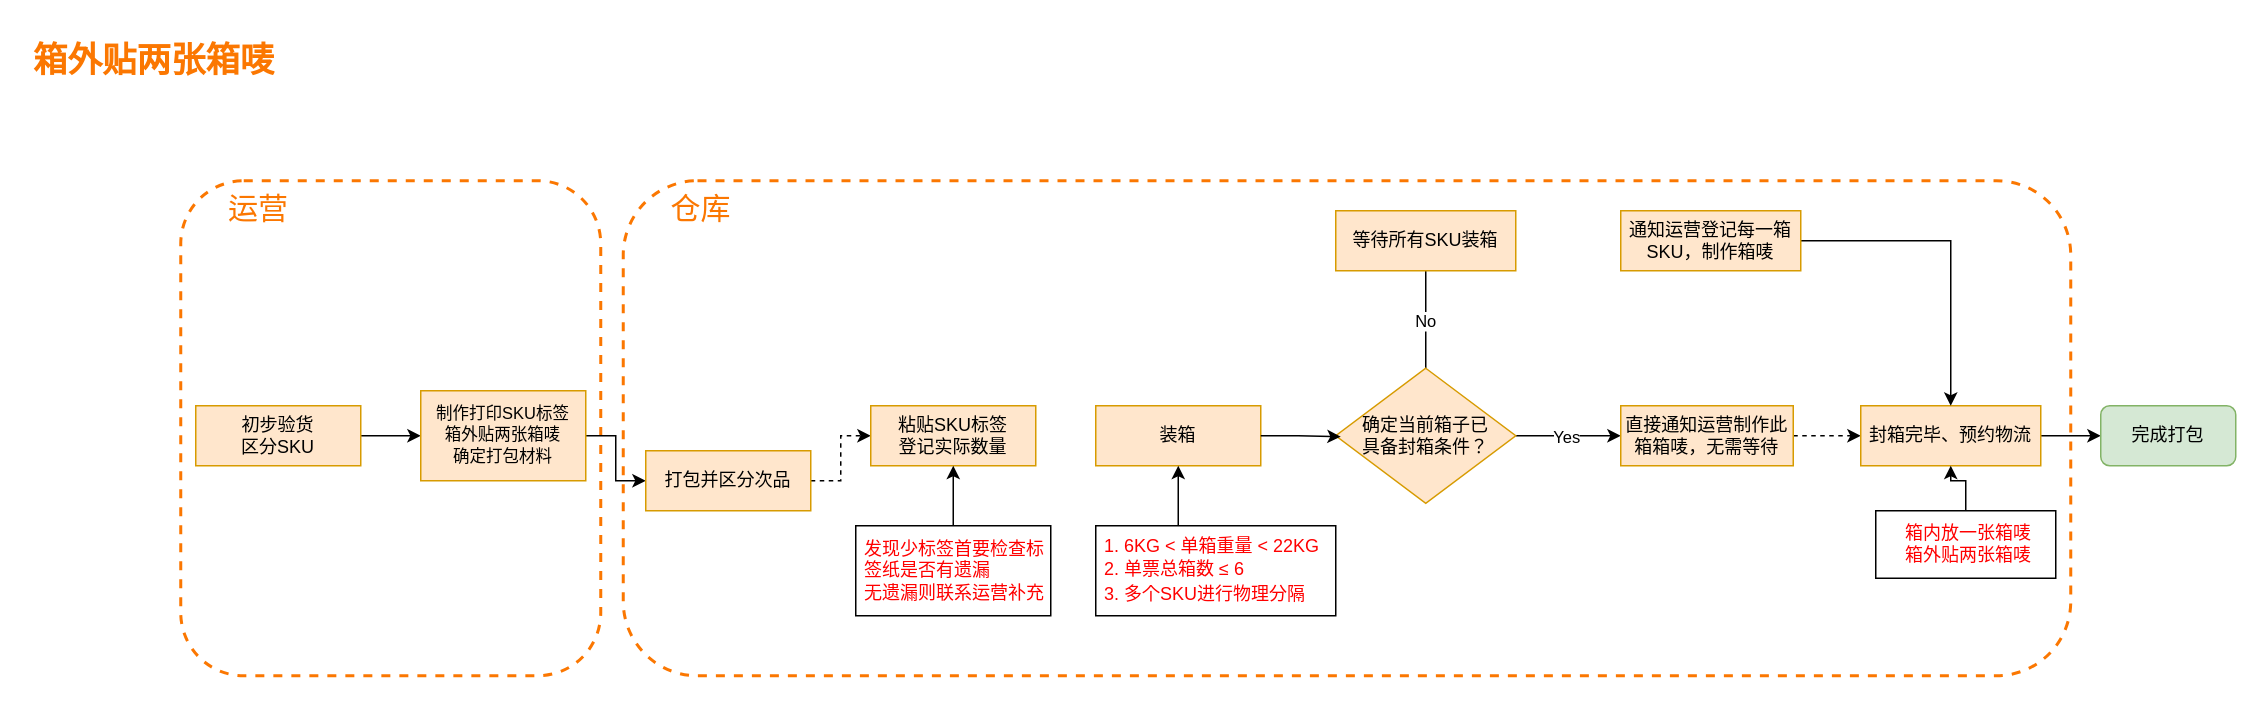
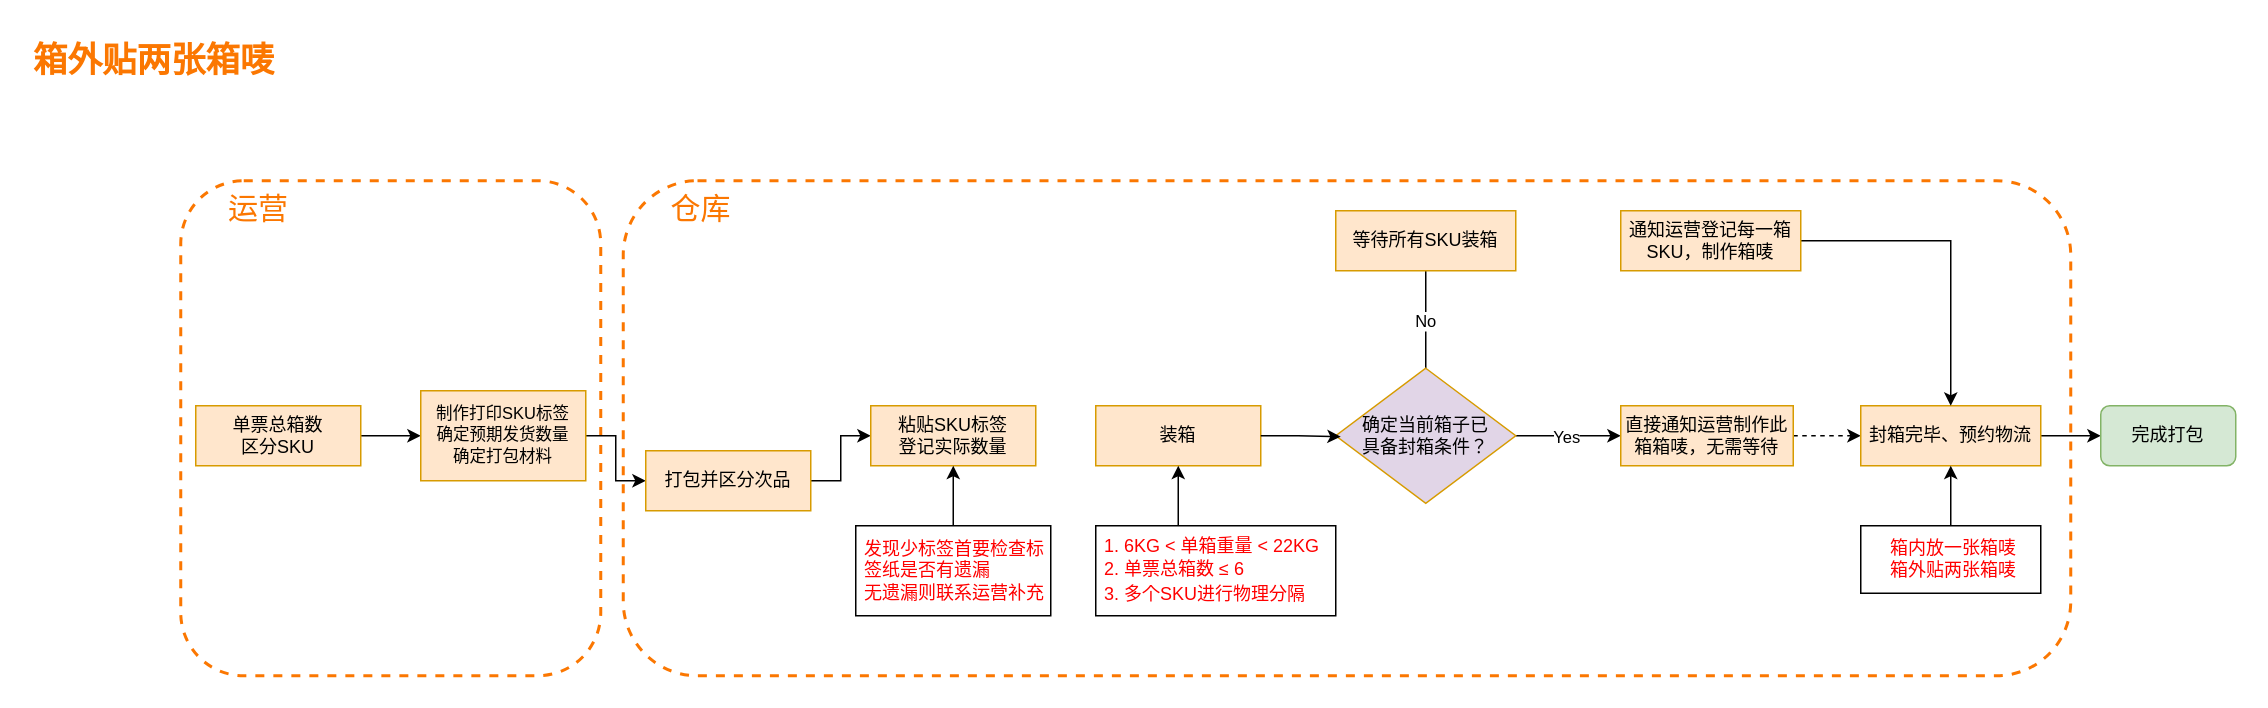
node "初步验货 区分SKU": label "初步验货 区分SKU" -> "单票总箱数 区分SKU"
node "制作打印SKU标签 箱外贴两张箱唛 确定打包材料": label "制作打印SKU标签 箱外贴两张箱唛 确定打包材料" -> "制作打印SKU标签 确定预期发货数量 确定打包材料"
node "确定当前箱子已 具备封箱条件？": fillcolor #ffe6cc -> #e1d5e7
edge "打包并区分次品" -> "粘贴SKU标签 登记实际数量": style dashed -> solid
node "箱内放一张箱唛 箱外贴两张箱唛": moved (1966, 545) -> (1951, 560)
